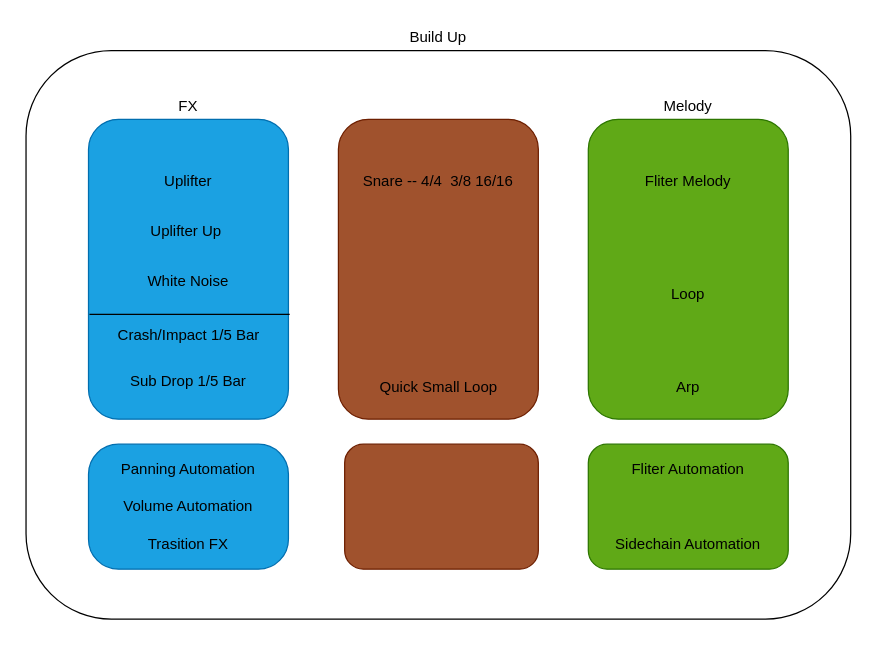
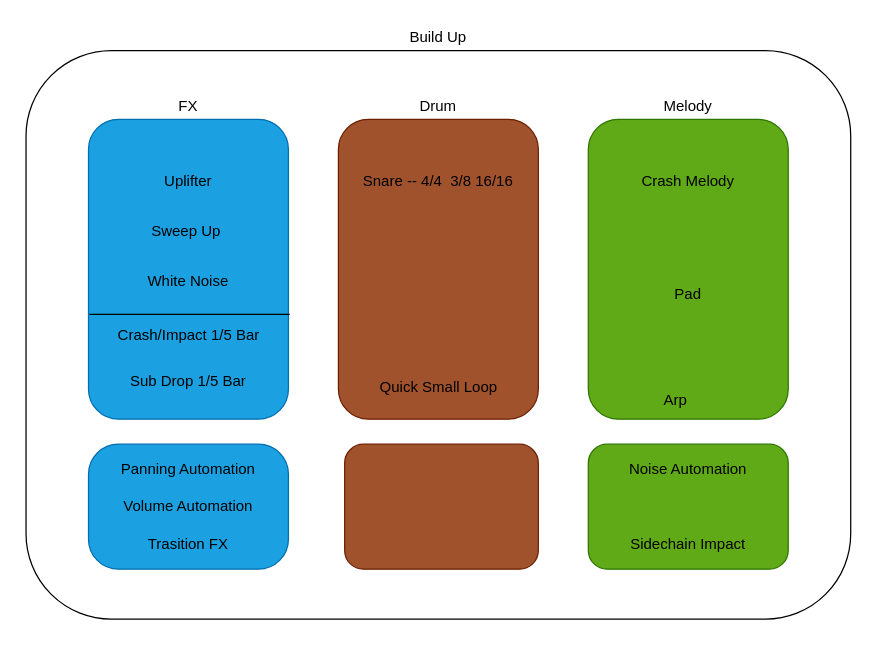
node "Drum": added
node "Fliter Melody": label "Fliter Melody" -> "Crash Melody"
node "Uplifter Up": label "Uplifter Up" -> "Sweep Up"
node "Loop": label "Loop" -> "Pad"
node "Arp": moved (688, 388) -> (676, 401)
node "Fliter Automation": label "Fliter Automation" -> "Noise Automation"
node "Sidechain Automation": label "Sidechain Automation" -> "Sidechain Impact"
